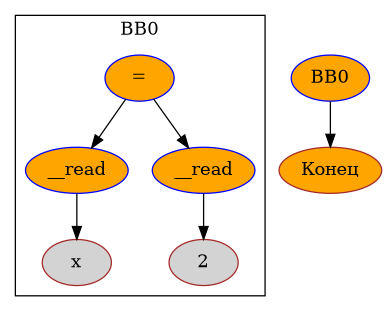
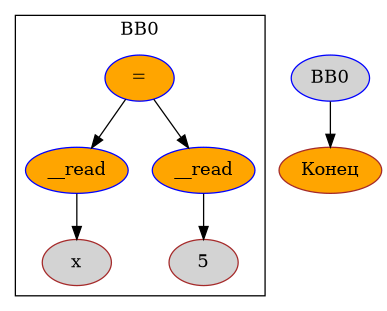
node "BB0": fillcolor orange -> lightgrey
node "2": label "2" -> "5"
